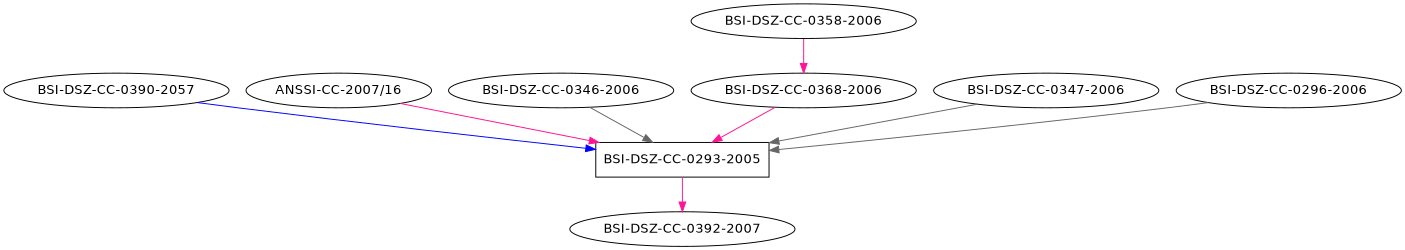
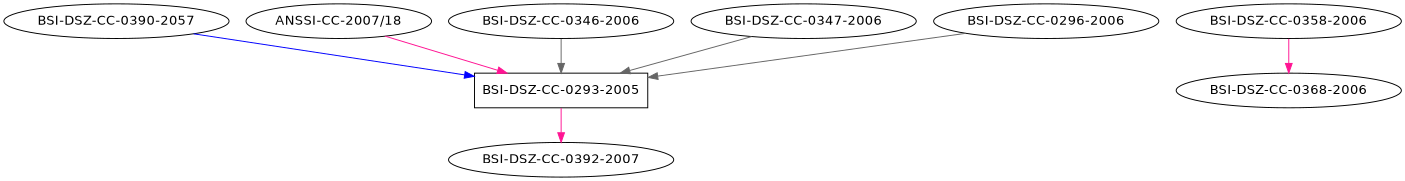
node "ANSSI-CC-2007/16": label "ANSSI-CC-2007/16" -> "ANSSI-CC-2007/18"
edge "BSI-DSZ-CC-0368-2006" -> "BSI-DSZ-CC-0293-2005": removed
